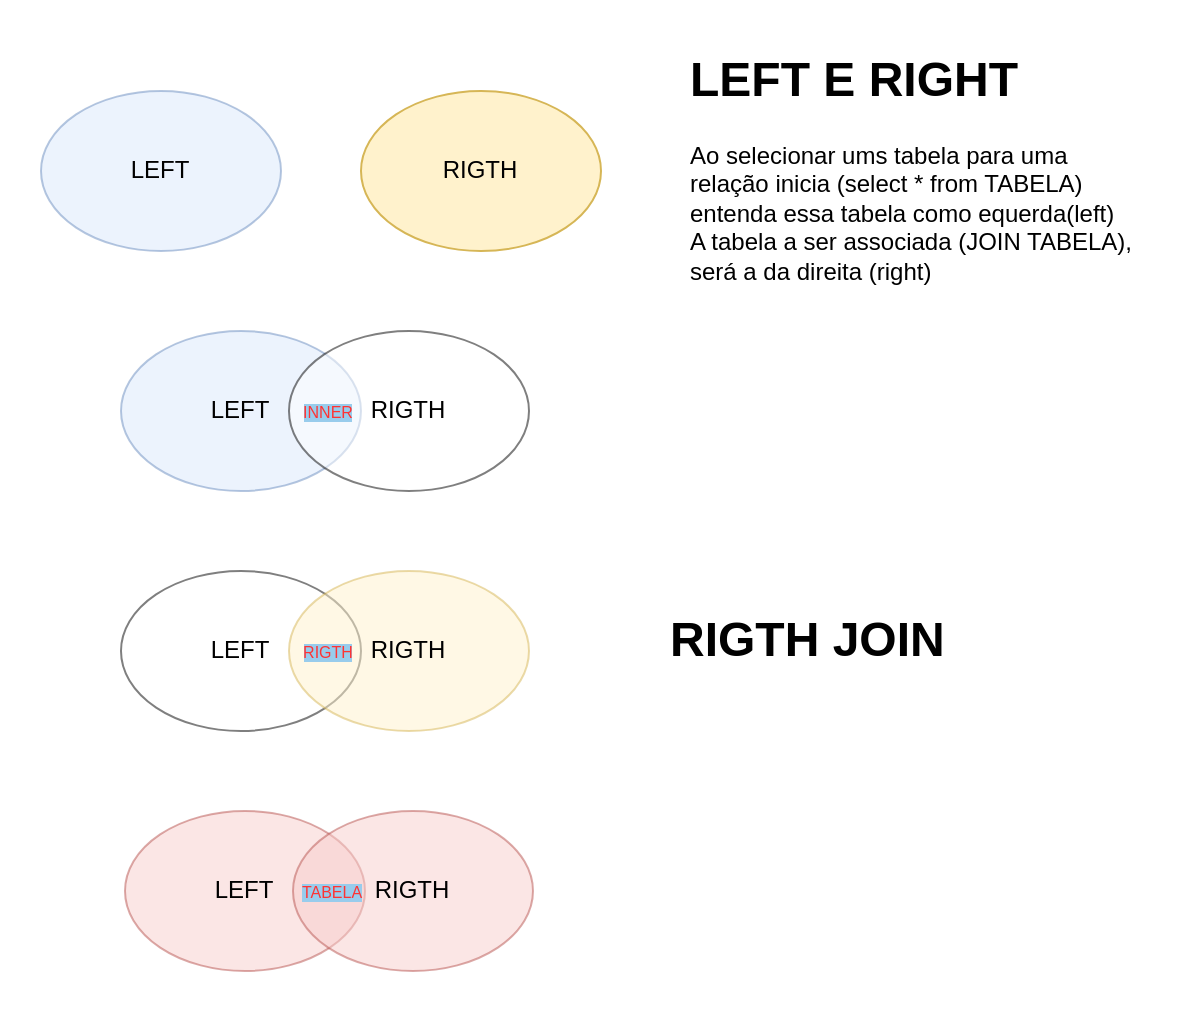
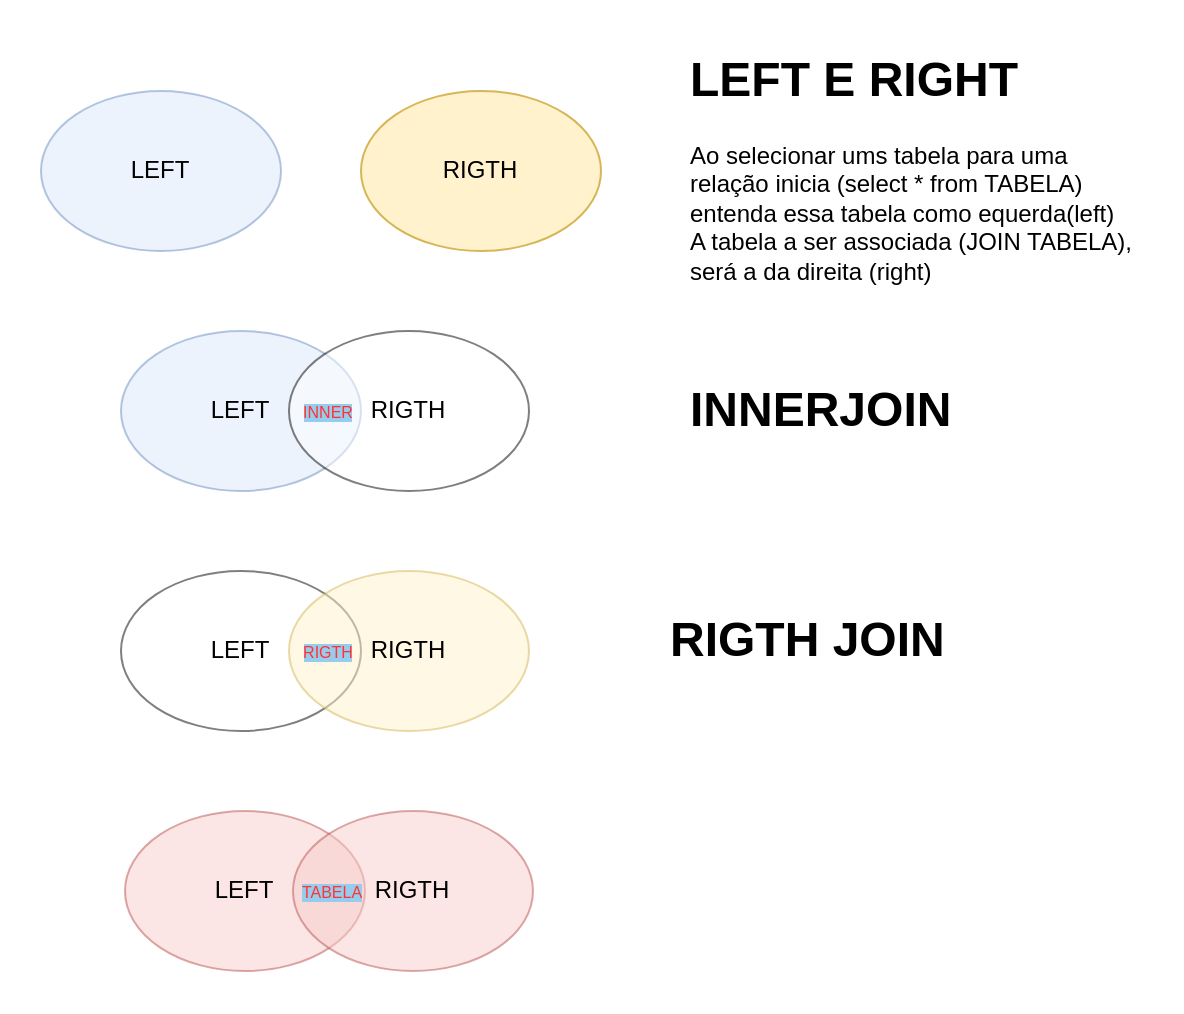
node "INNERJOIN": added
